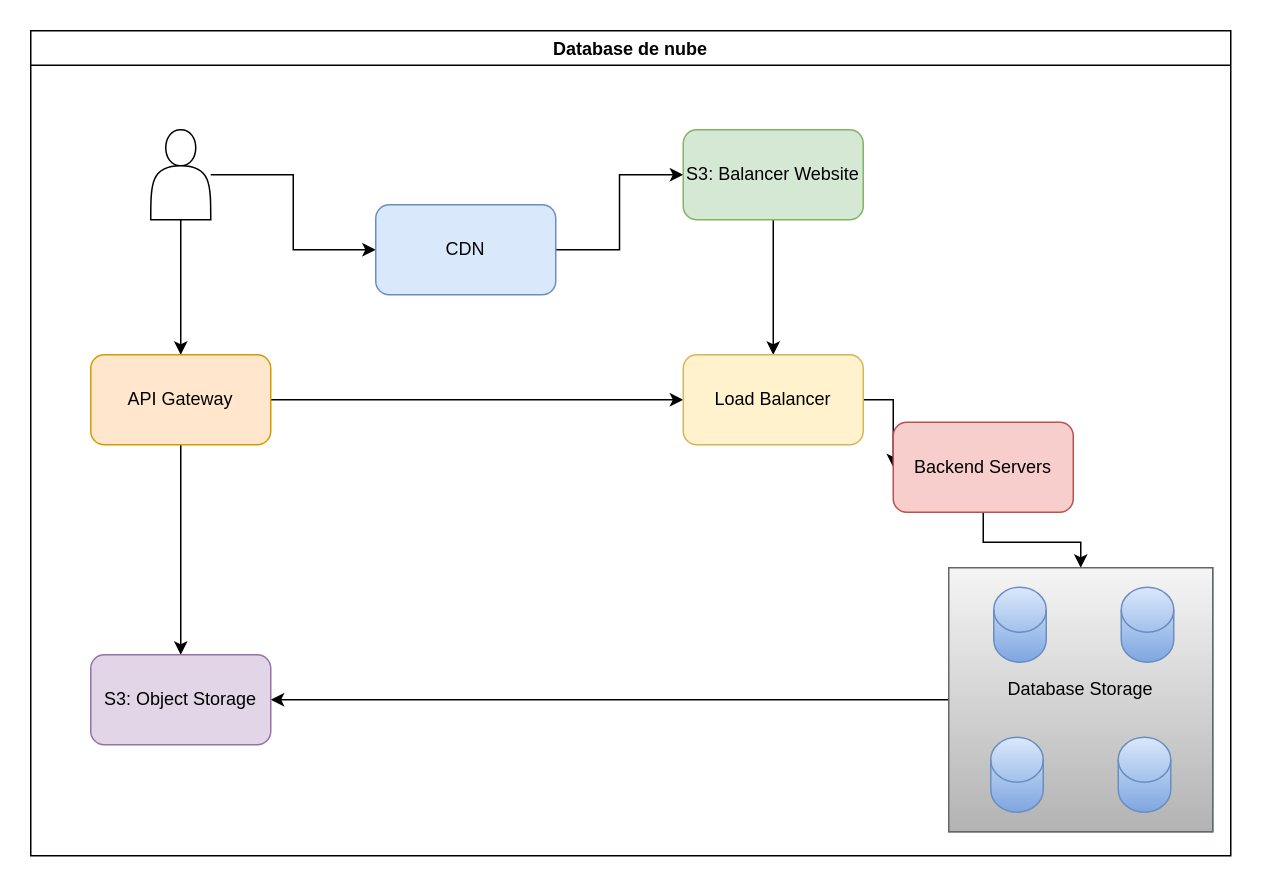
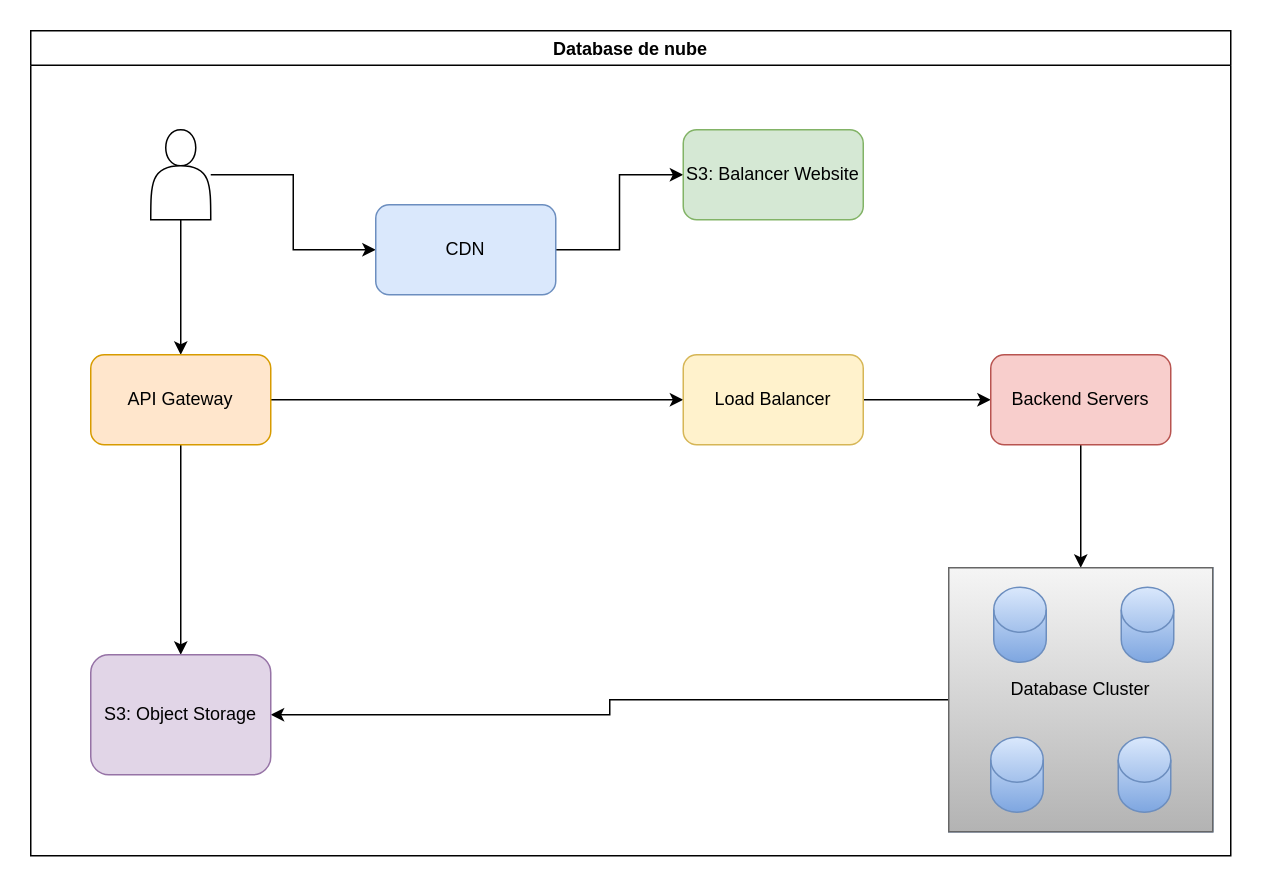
edge "S3: Balancer Website" -> "Load Balancer": removed
node "Backend Servers": moved (983, 467) -> (1081, 400)
node "S3: Object Storage": size 180x90 -> 180x120
node "Database Storage": label "Database Storage" -> "Database Cluster"
